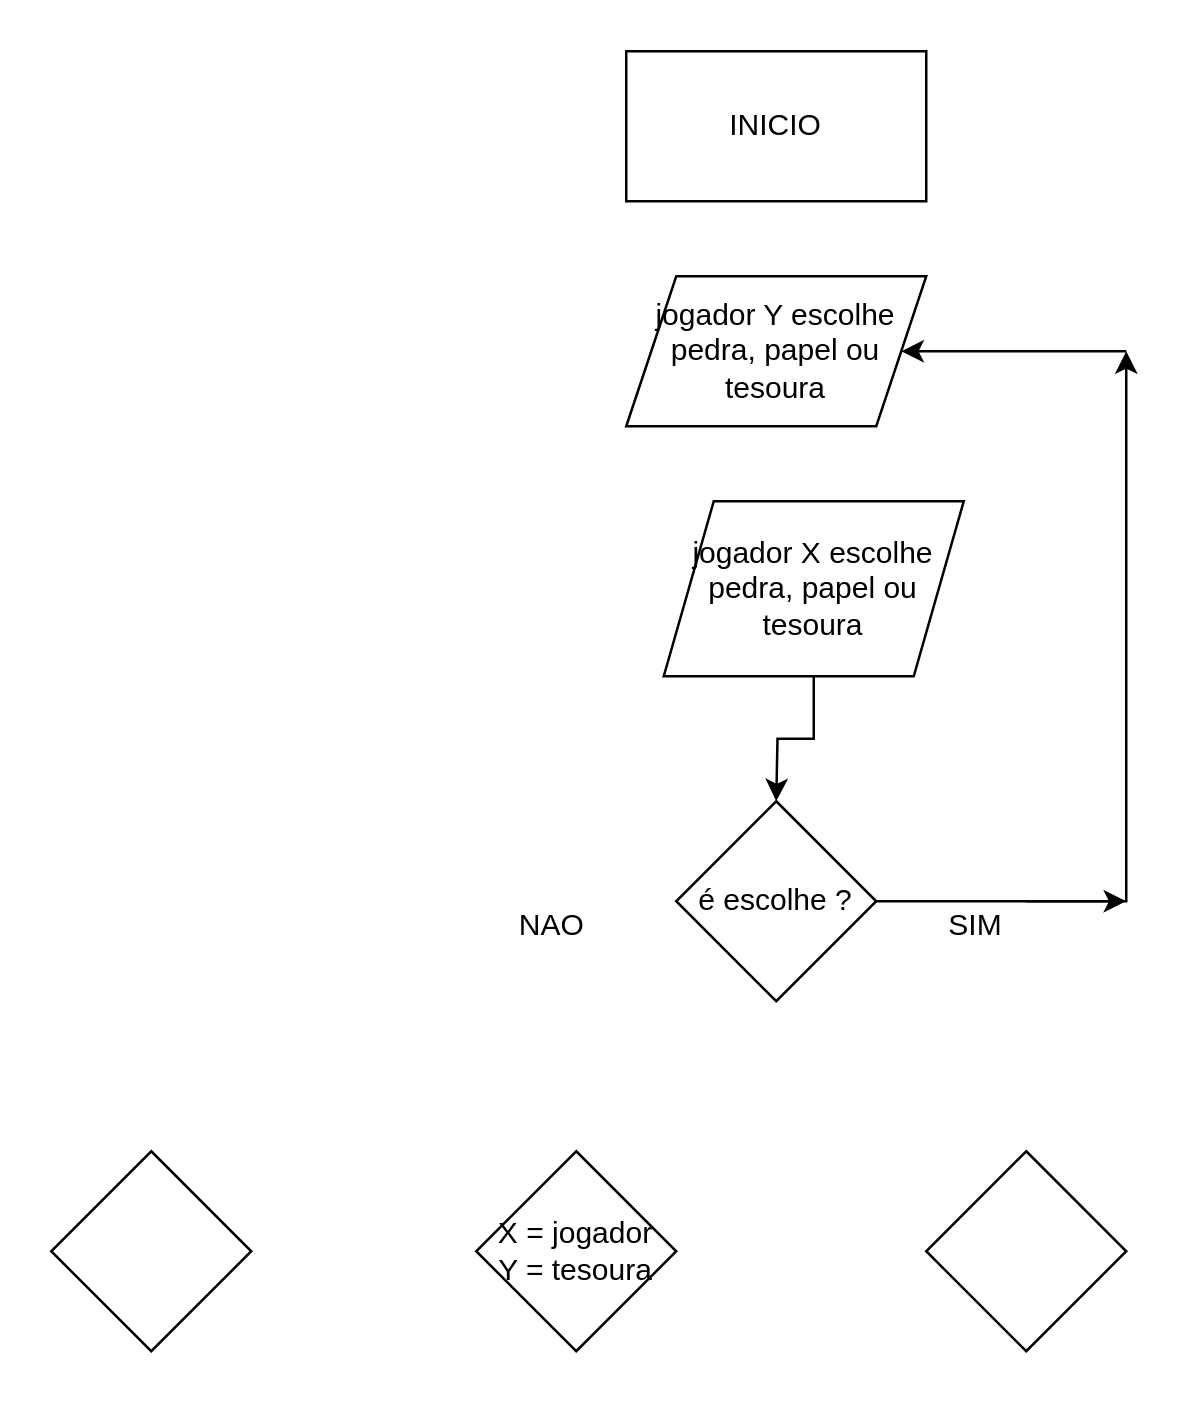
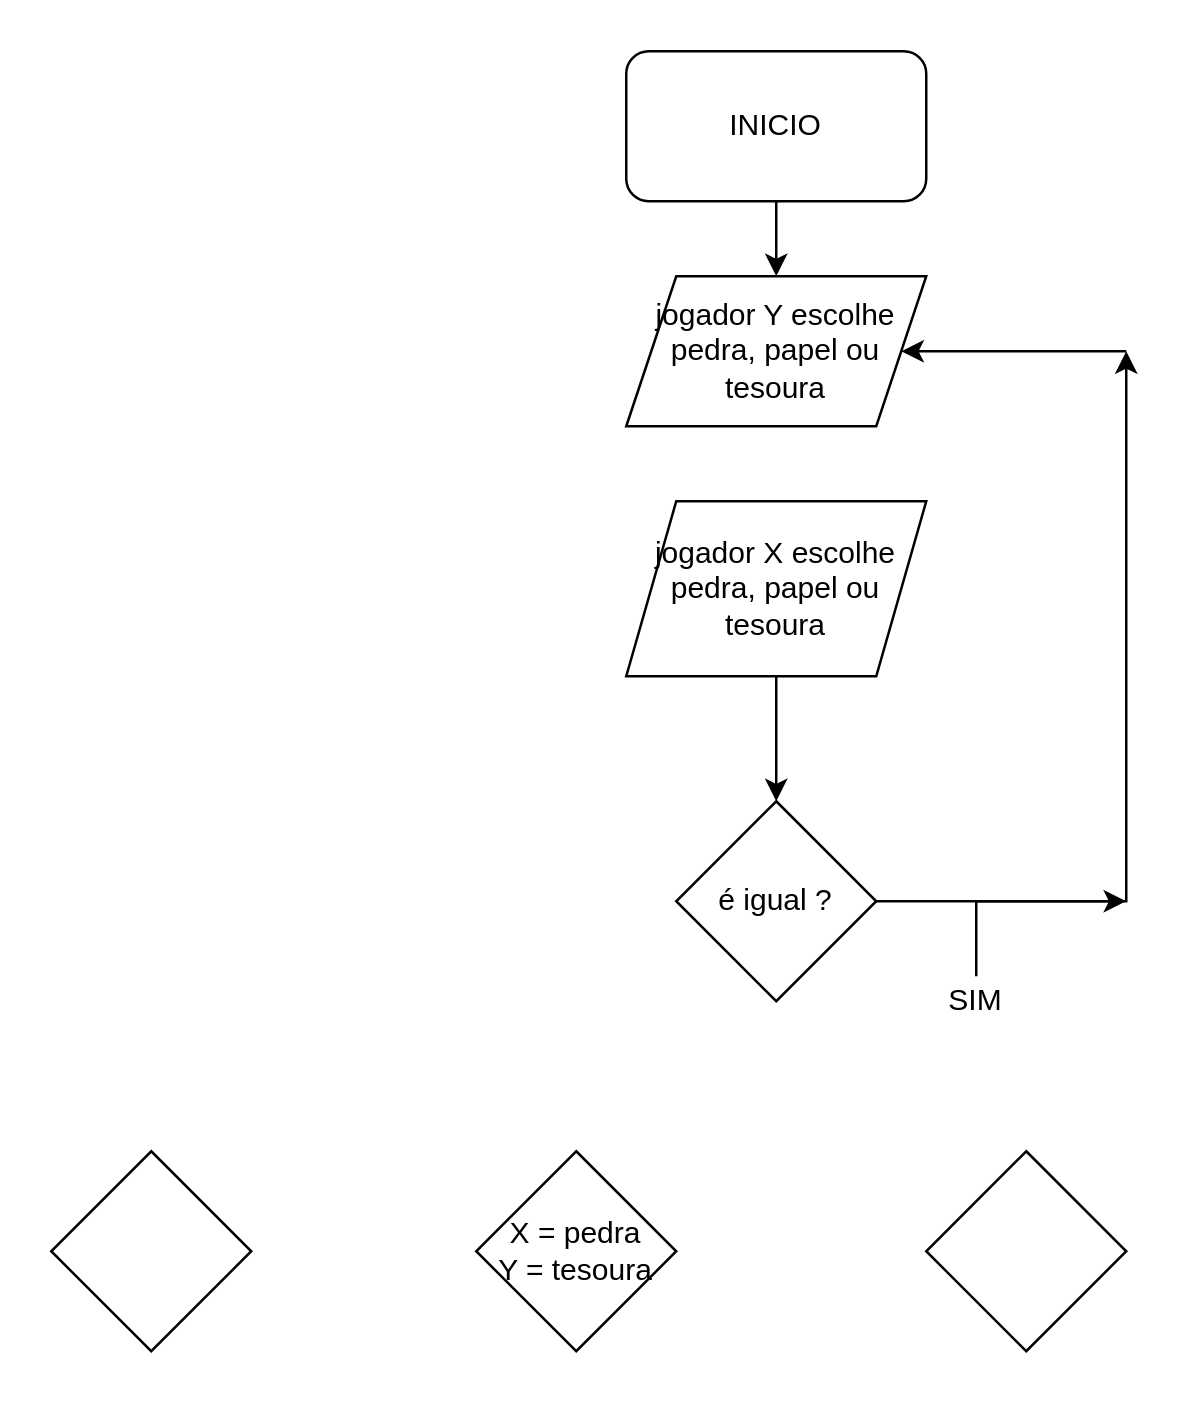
node "INICIO": shape rectangle -> rounded rectangle
edge "INICIO" -> "jogador Y escolhe pedra, papel ou tesoura": added
node "jogador X escolhe pedra, papel ou tesoura": moved (814, 589) -> (776, 589)
node "é escolhe ?": label "é escolhe ?" -> "é igual ?"
node "NAO": removed
node "SIM": moved (976, 926) -> (976, 1001)
node "X = jogador Y = tesoura": label "X = jogador Y = tesoura" -> "X = pedra Y = tesoura"
